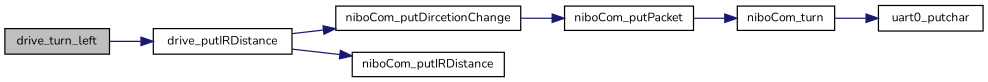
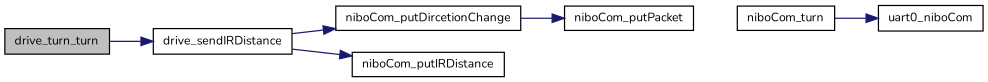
edge "niboCom_putPacket" -> "niboCom_turn": removed
node "uart0_putchar": label "uart0_putchar" -> "uart0_niboCom"
node "drive_turn_left": label "drive_turn_left" -> "drive_turn_turn"
node "drive_putIRDistance": label "drive_putIRDistance" -> "drive_sendIRDistance"
